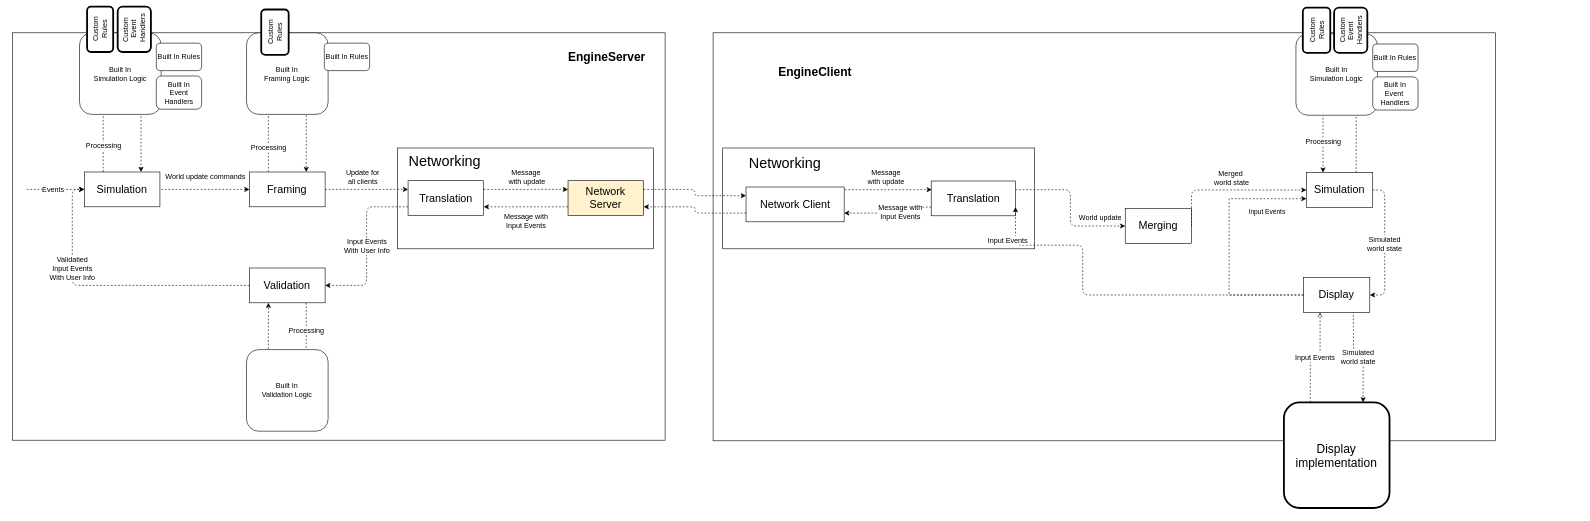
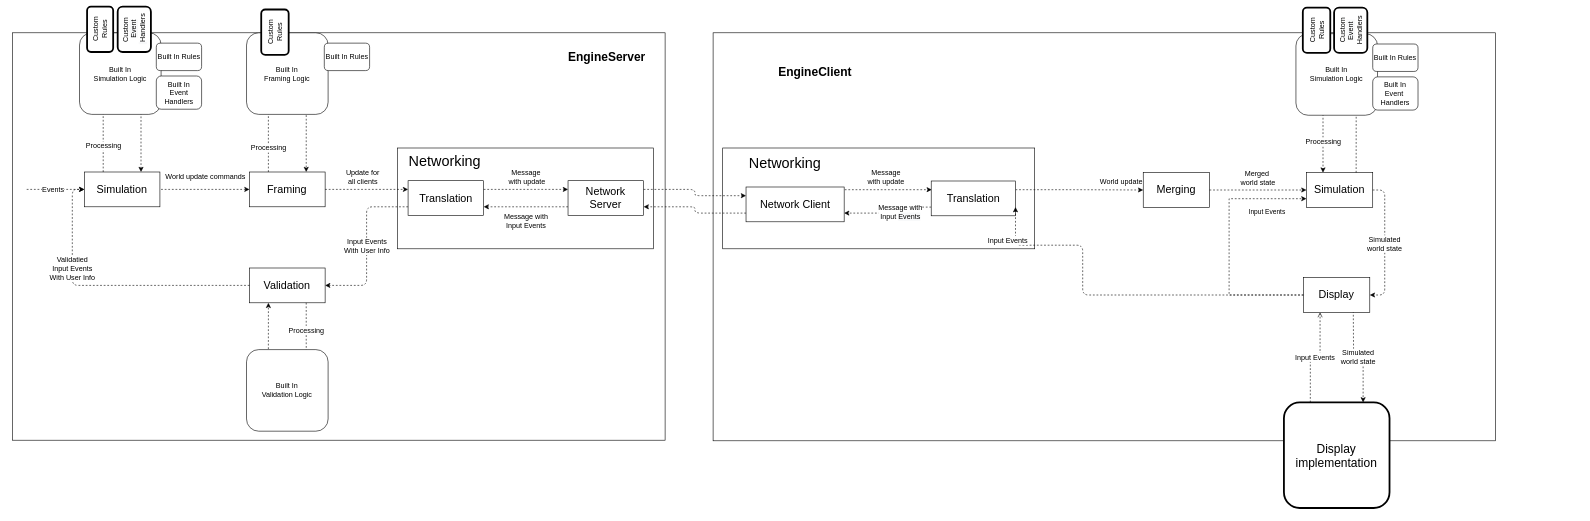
node "Network Server": fillcolor #fff2cc -> #ffffff
node "Merging": moved (1158, 226) -> (1176, 190)
